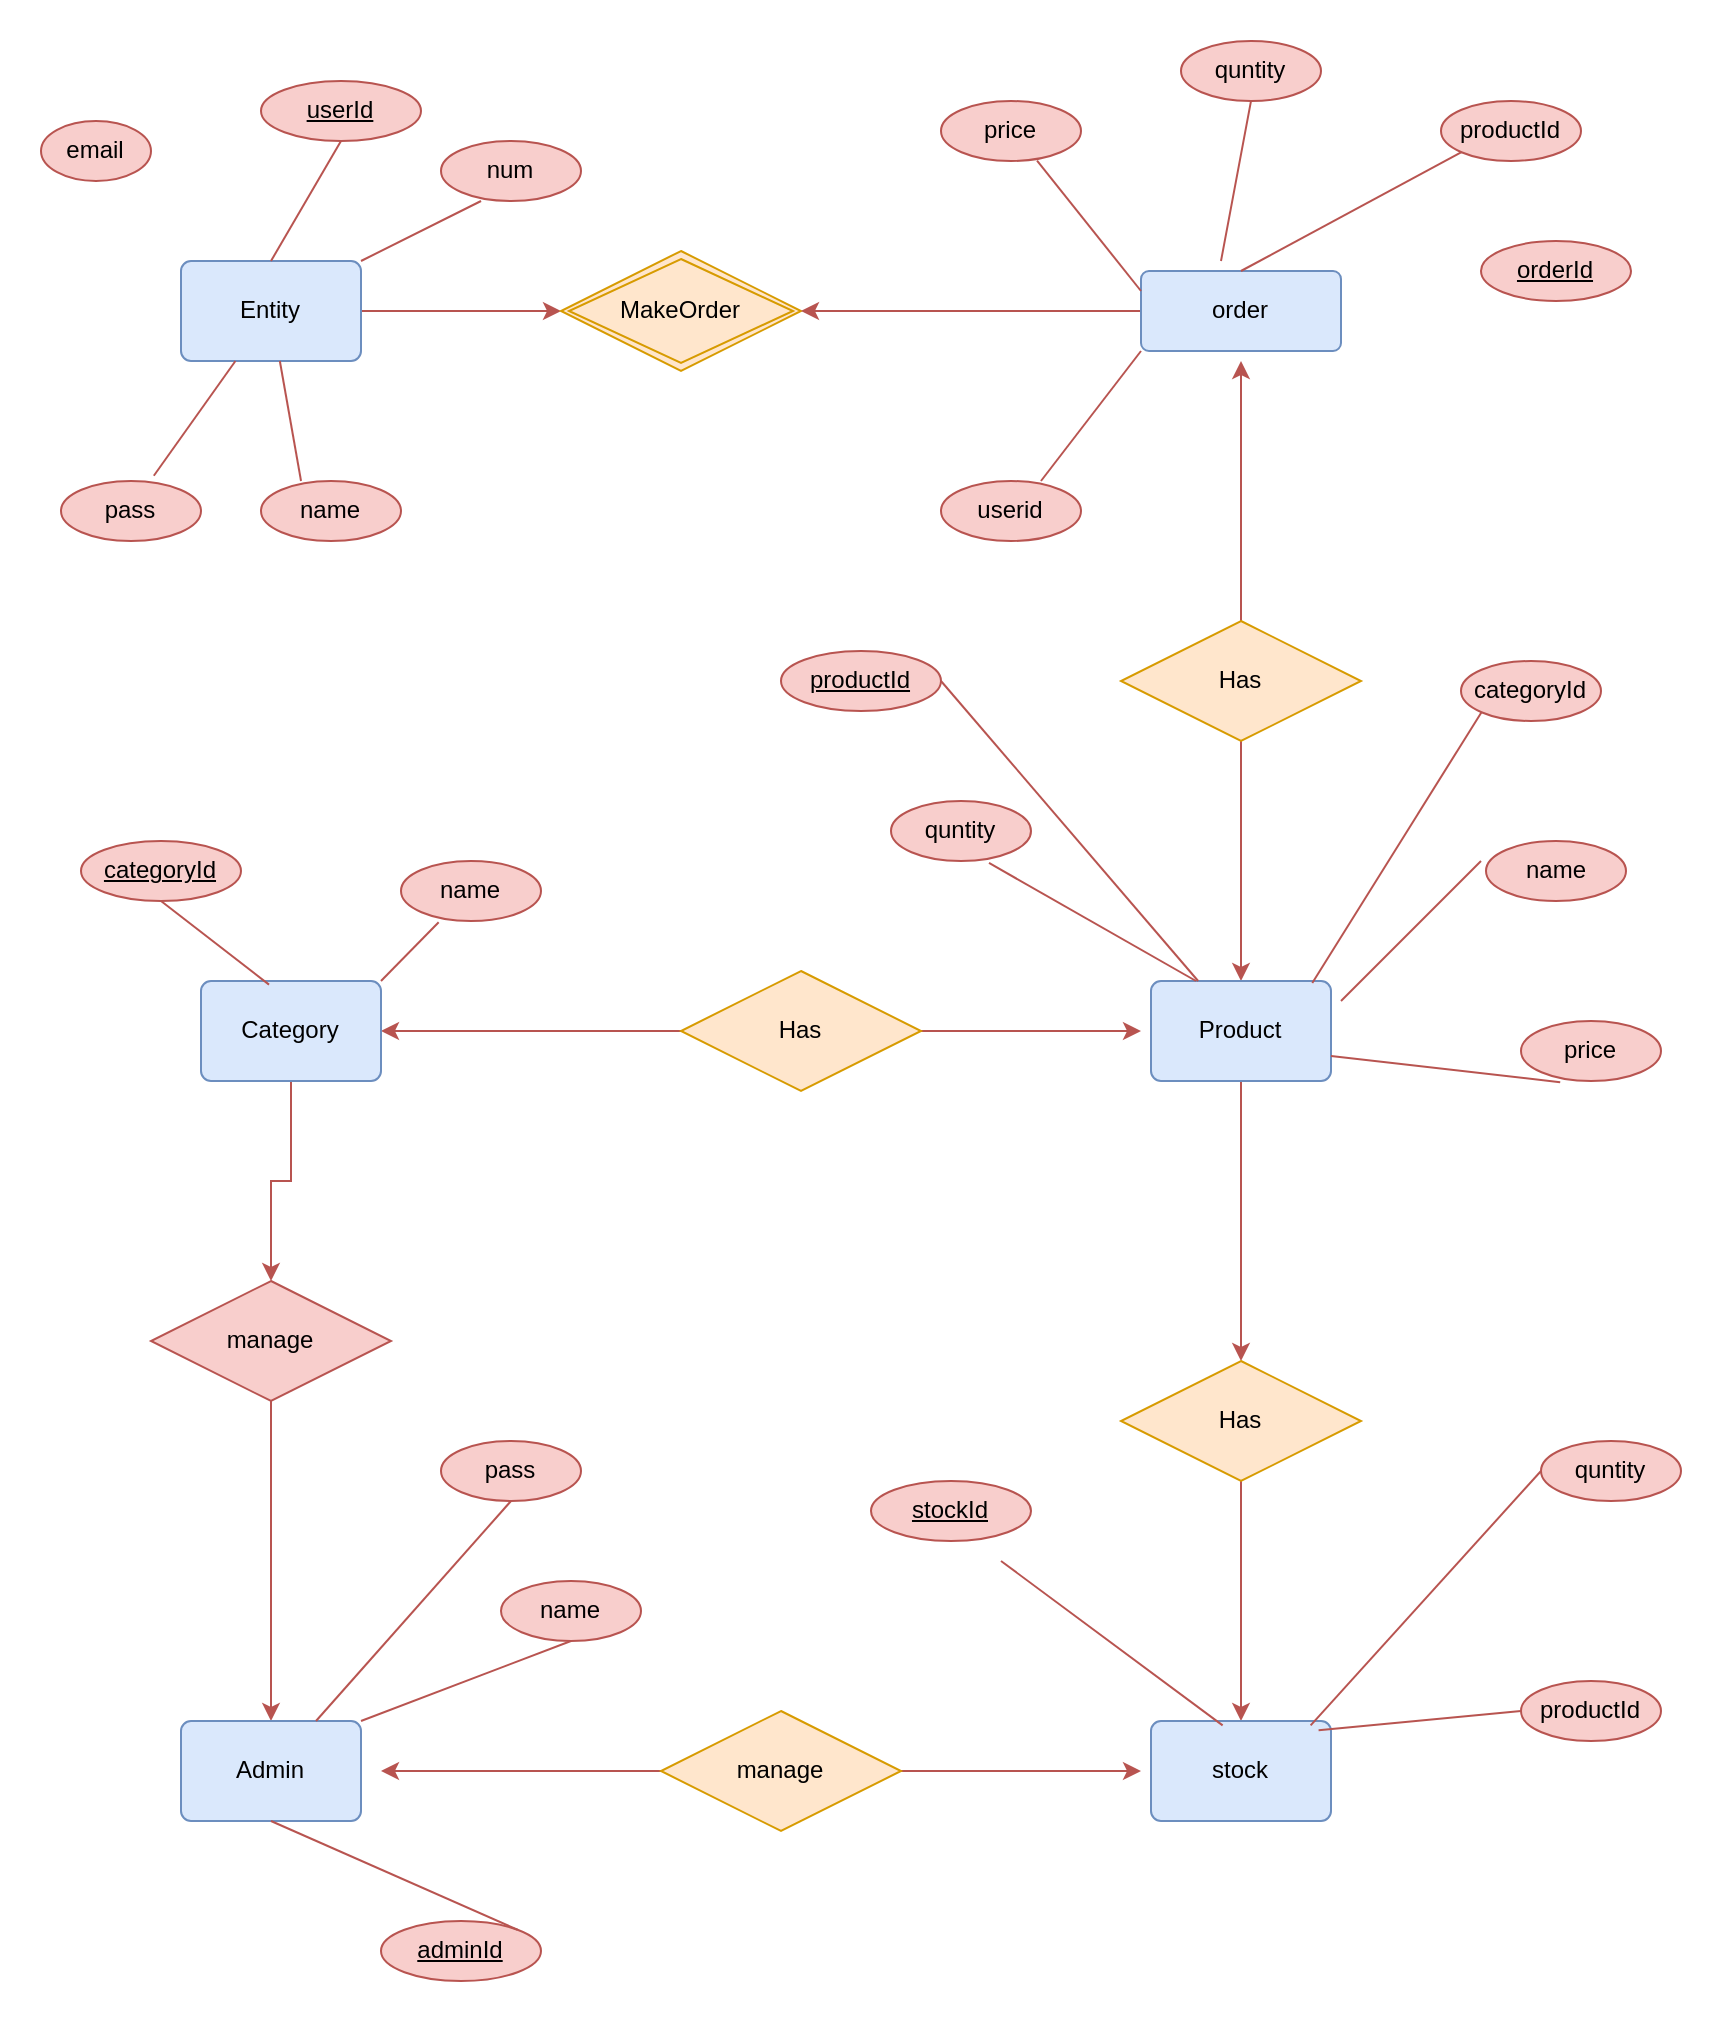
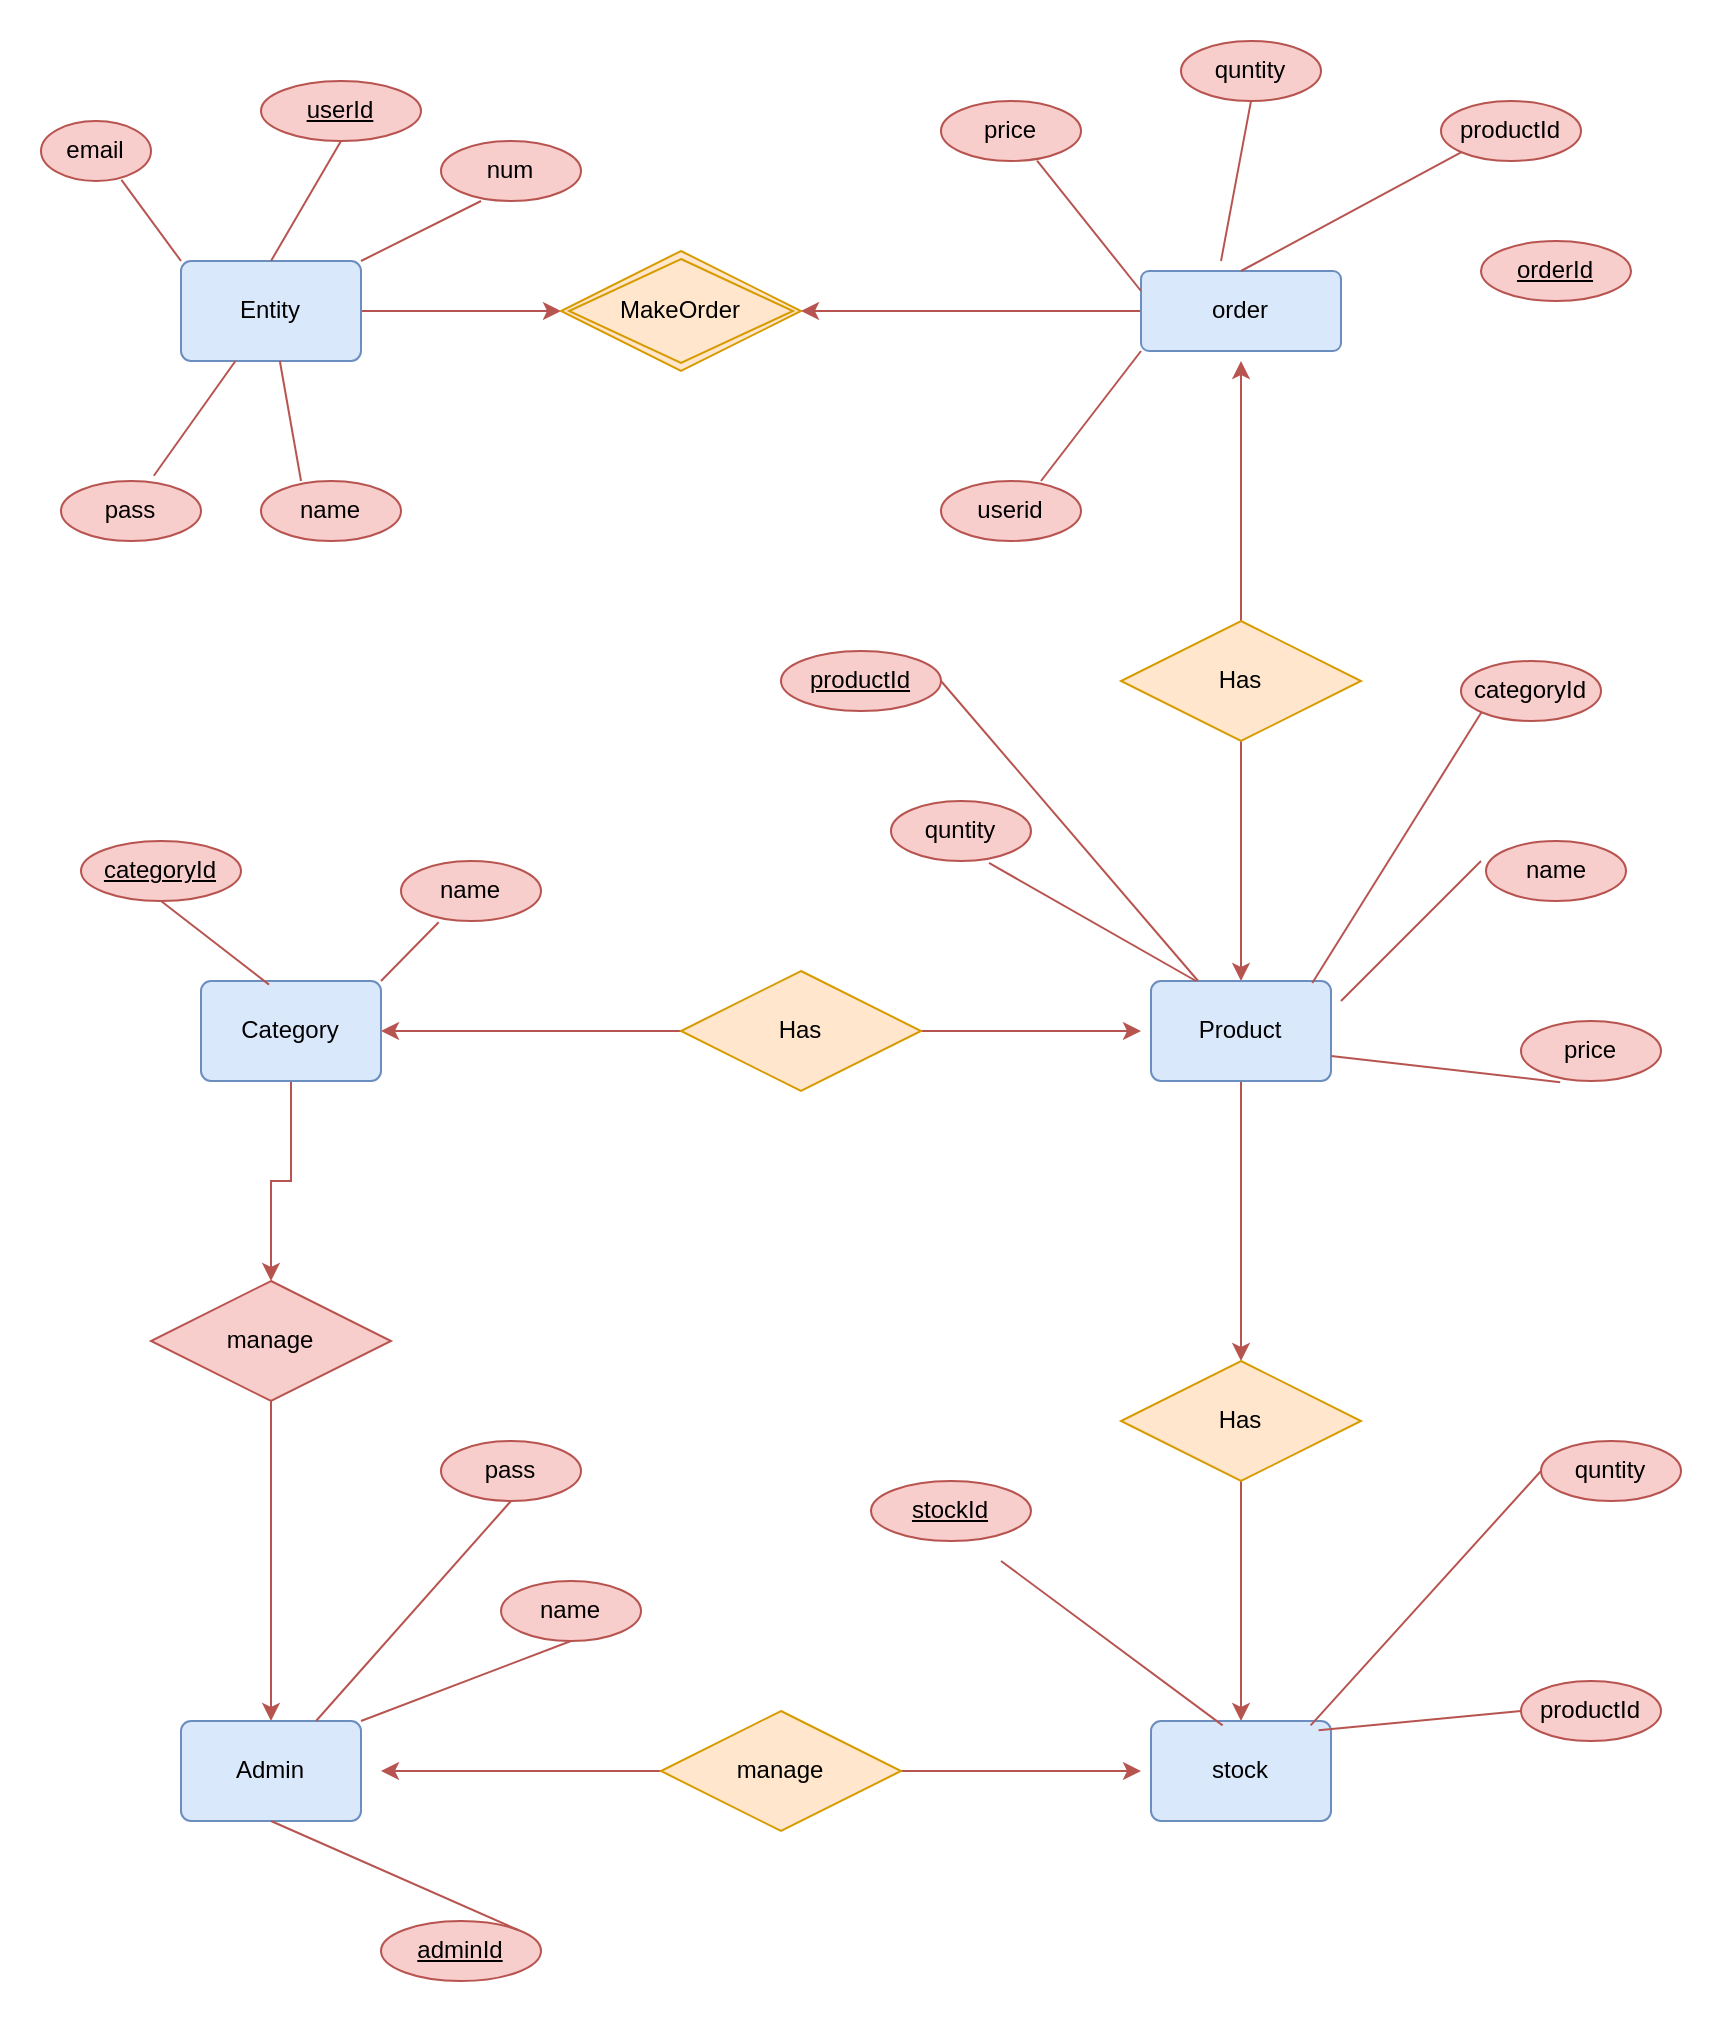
edge "email" -- "Entity": added
